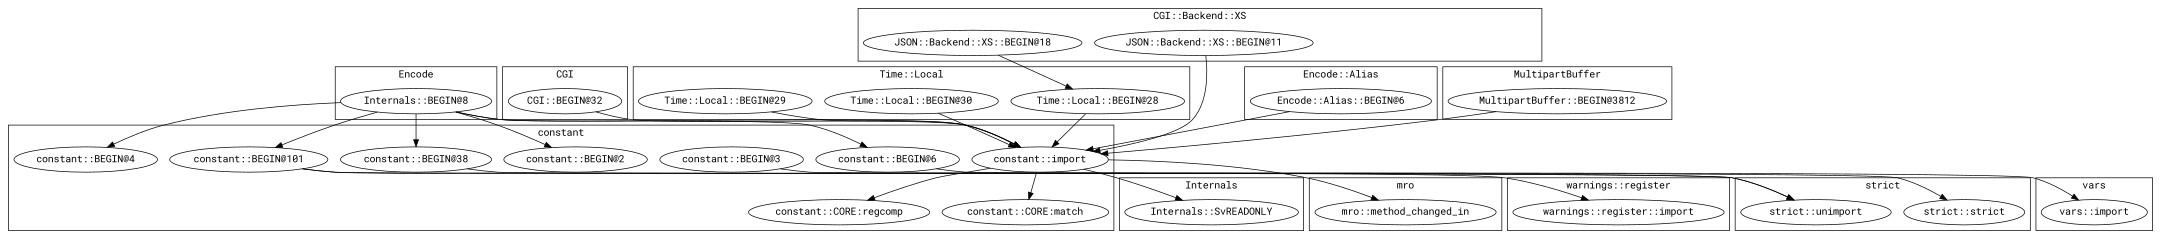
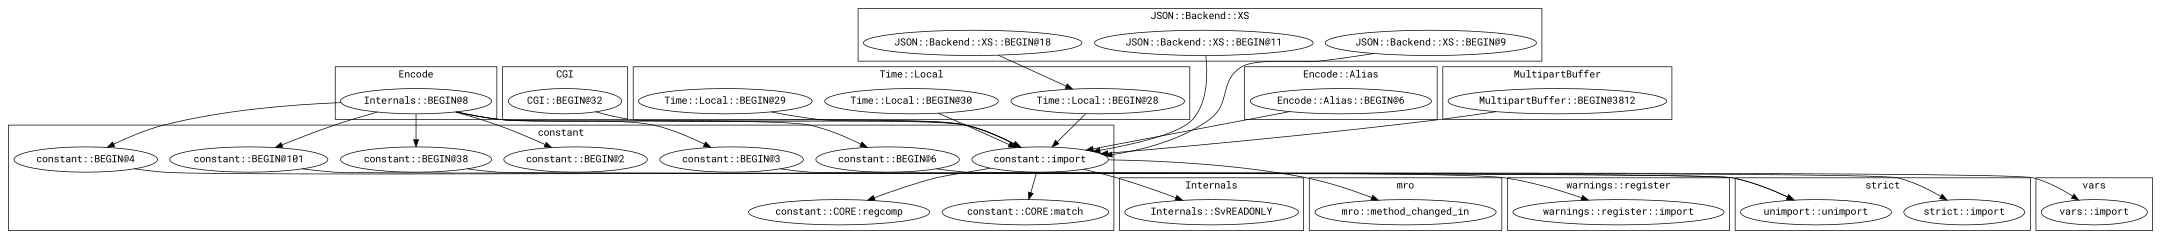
cluster "CGI::Backend::XS": label "CGI::Backend::XS" -> "JSON::Backend::XS"
node "JSON::Backend::XS::BEGIN@9": added
edge "Internals::BEGIN@8" -> "constant::BEGIN@3": added
edge "constant::BEGIN@101" -> "warnings::register::import": now "constant::BEGIN@4" -> "warnings::register::import"
node "strict::unimport": label "strict::unimport" -> "unimport::unimport"
node "strict::strict": label "strict::strict" -> "strict::import"
